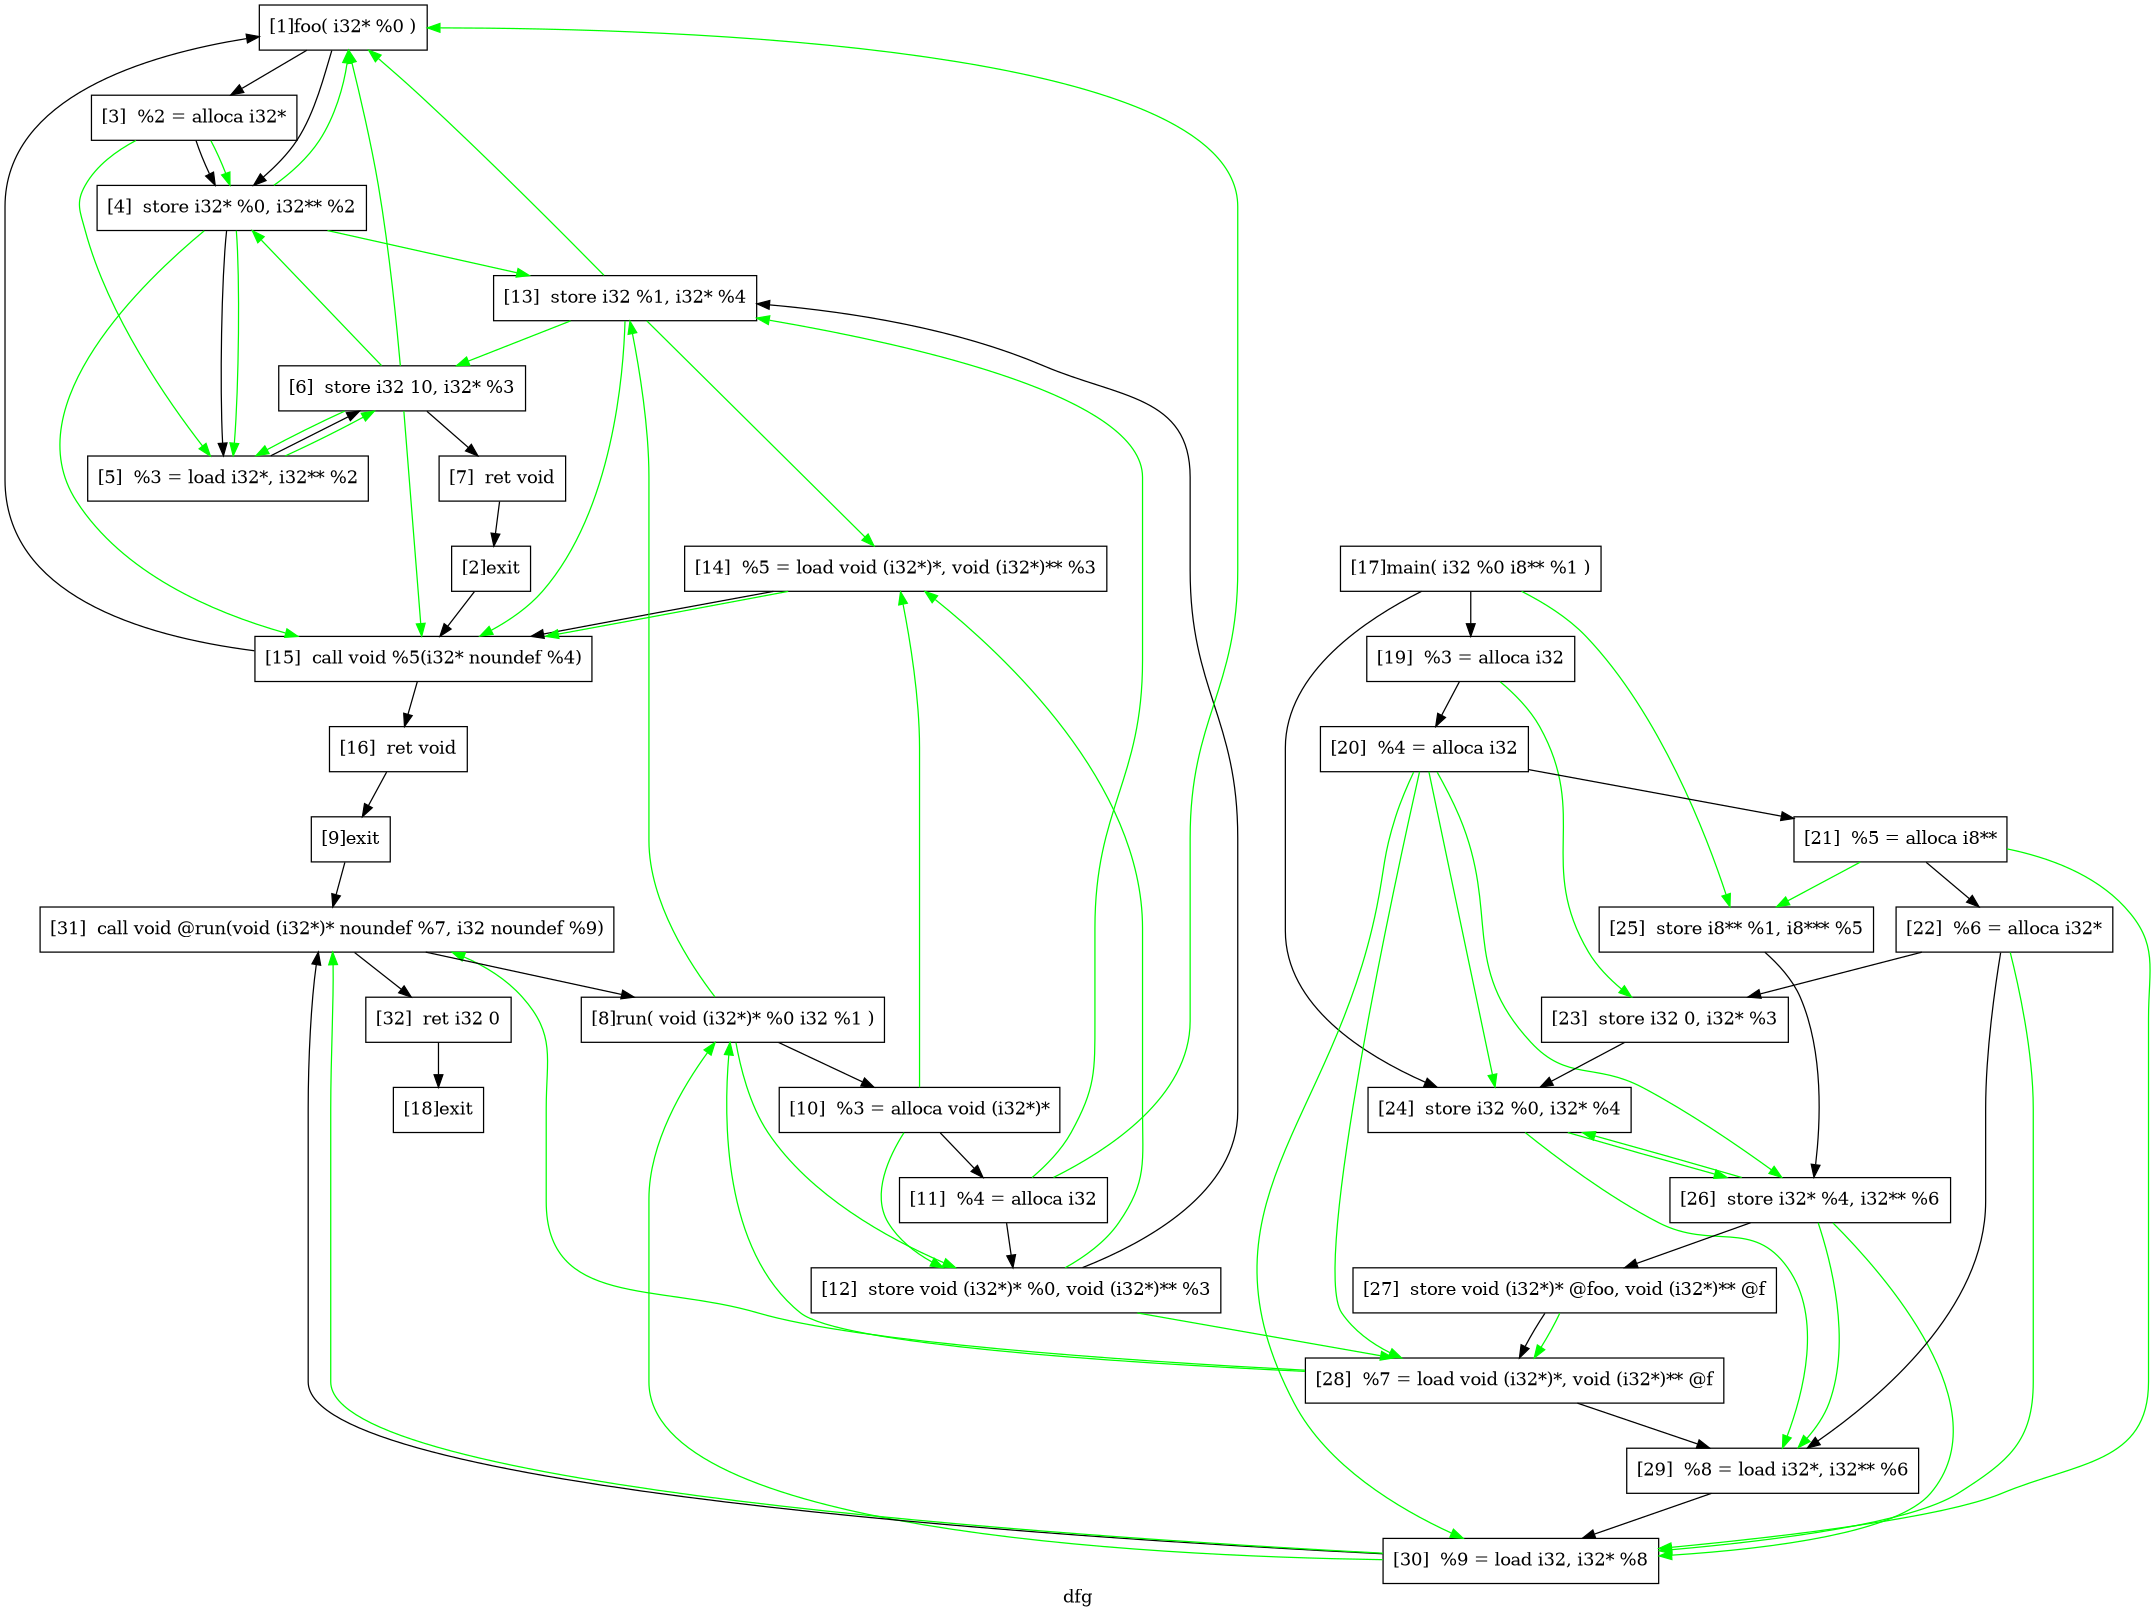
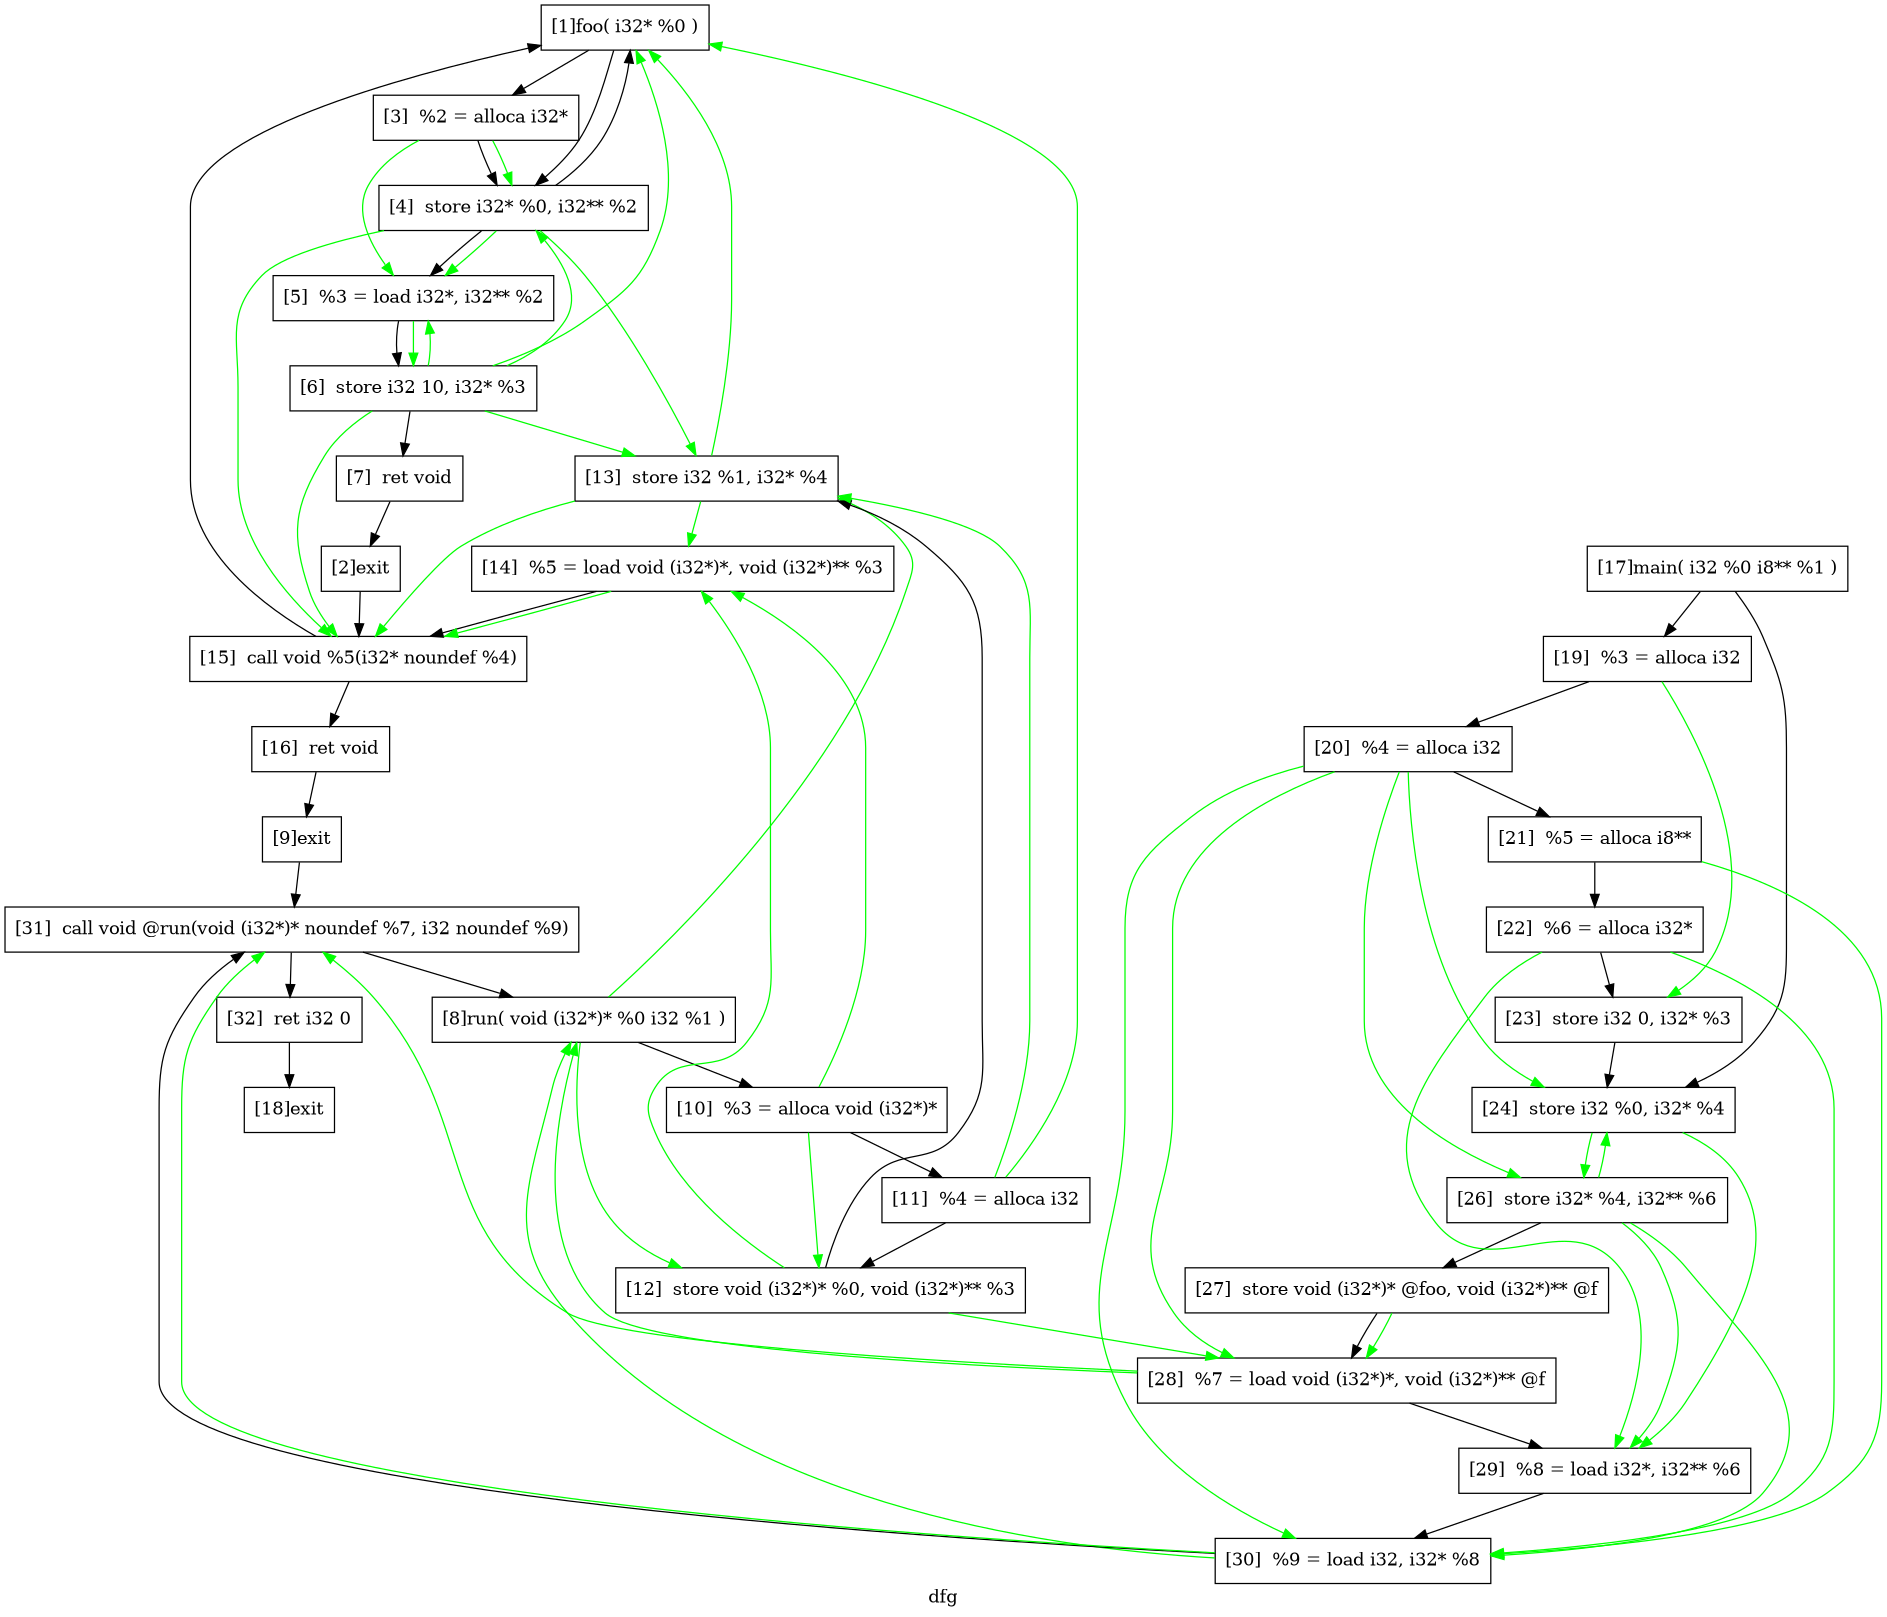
edge "[4]  store i32* %0, i32** %2" -> "[1]foo( i32* %0 )": color green -> black
edge "[13]  store i32 %1, i32* %4" -> "[6]  store i32 10, i32* %3": reversed
node "[25]  store i8** %1, i8*** %5": removed
edge "[22]  %6 = alloca i32*" -> "[29]  %8 = load i32*, i32** %6": color black -> green
